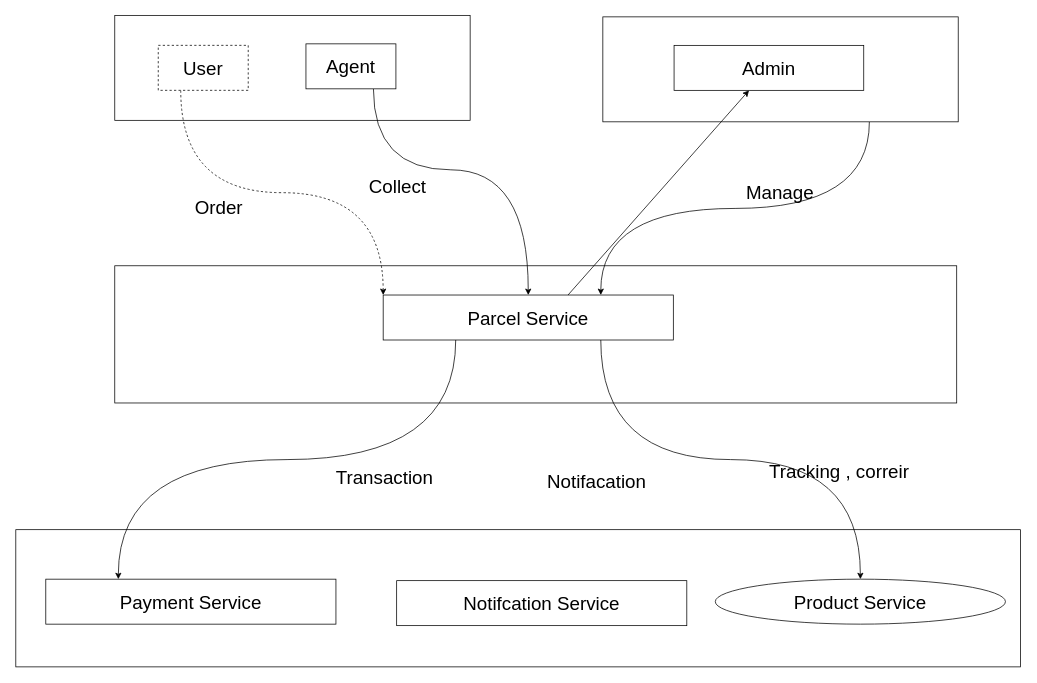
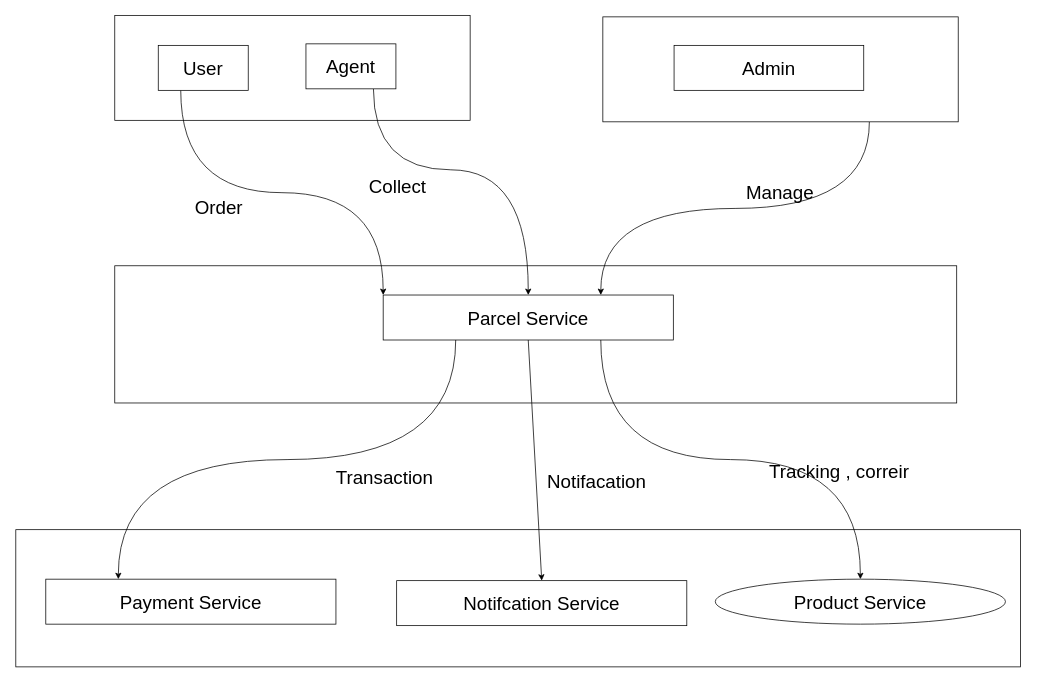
node "User": style dashed -> solid
edge "User" -> "Parcel Service": style dashed -> solid
edge "Parcel Service" -> "Admin": now "Parcel Service" -> "Notifcation Service"
